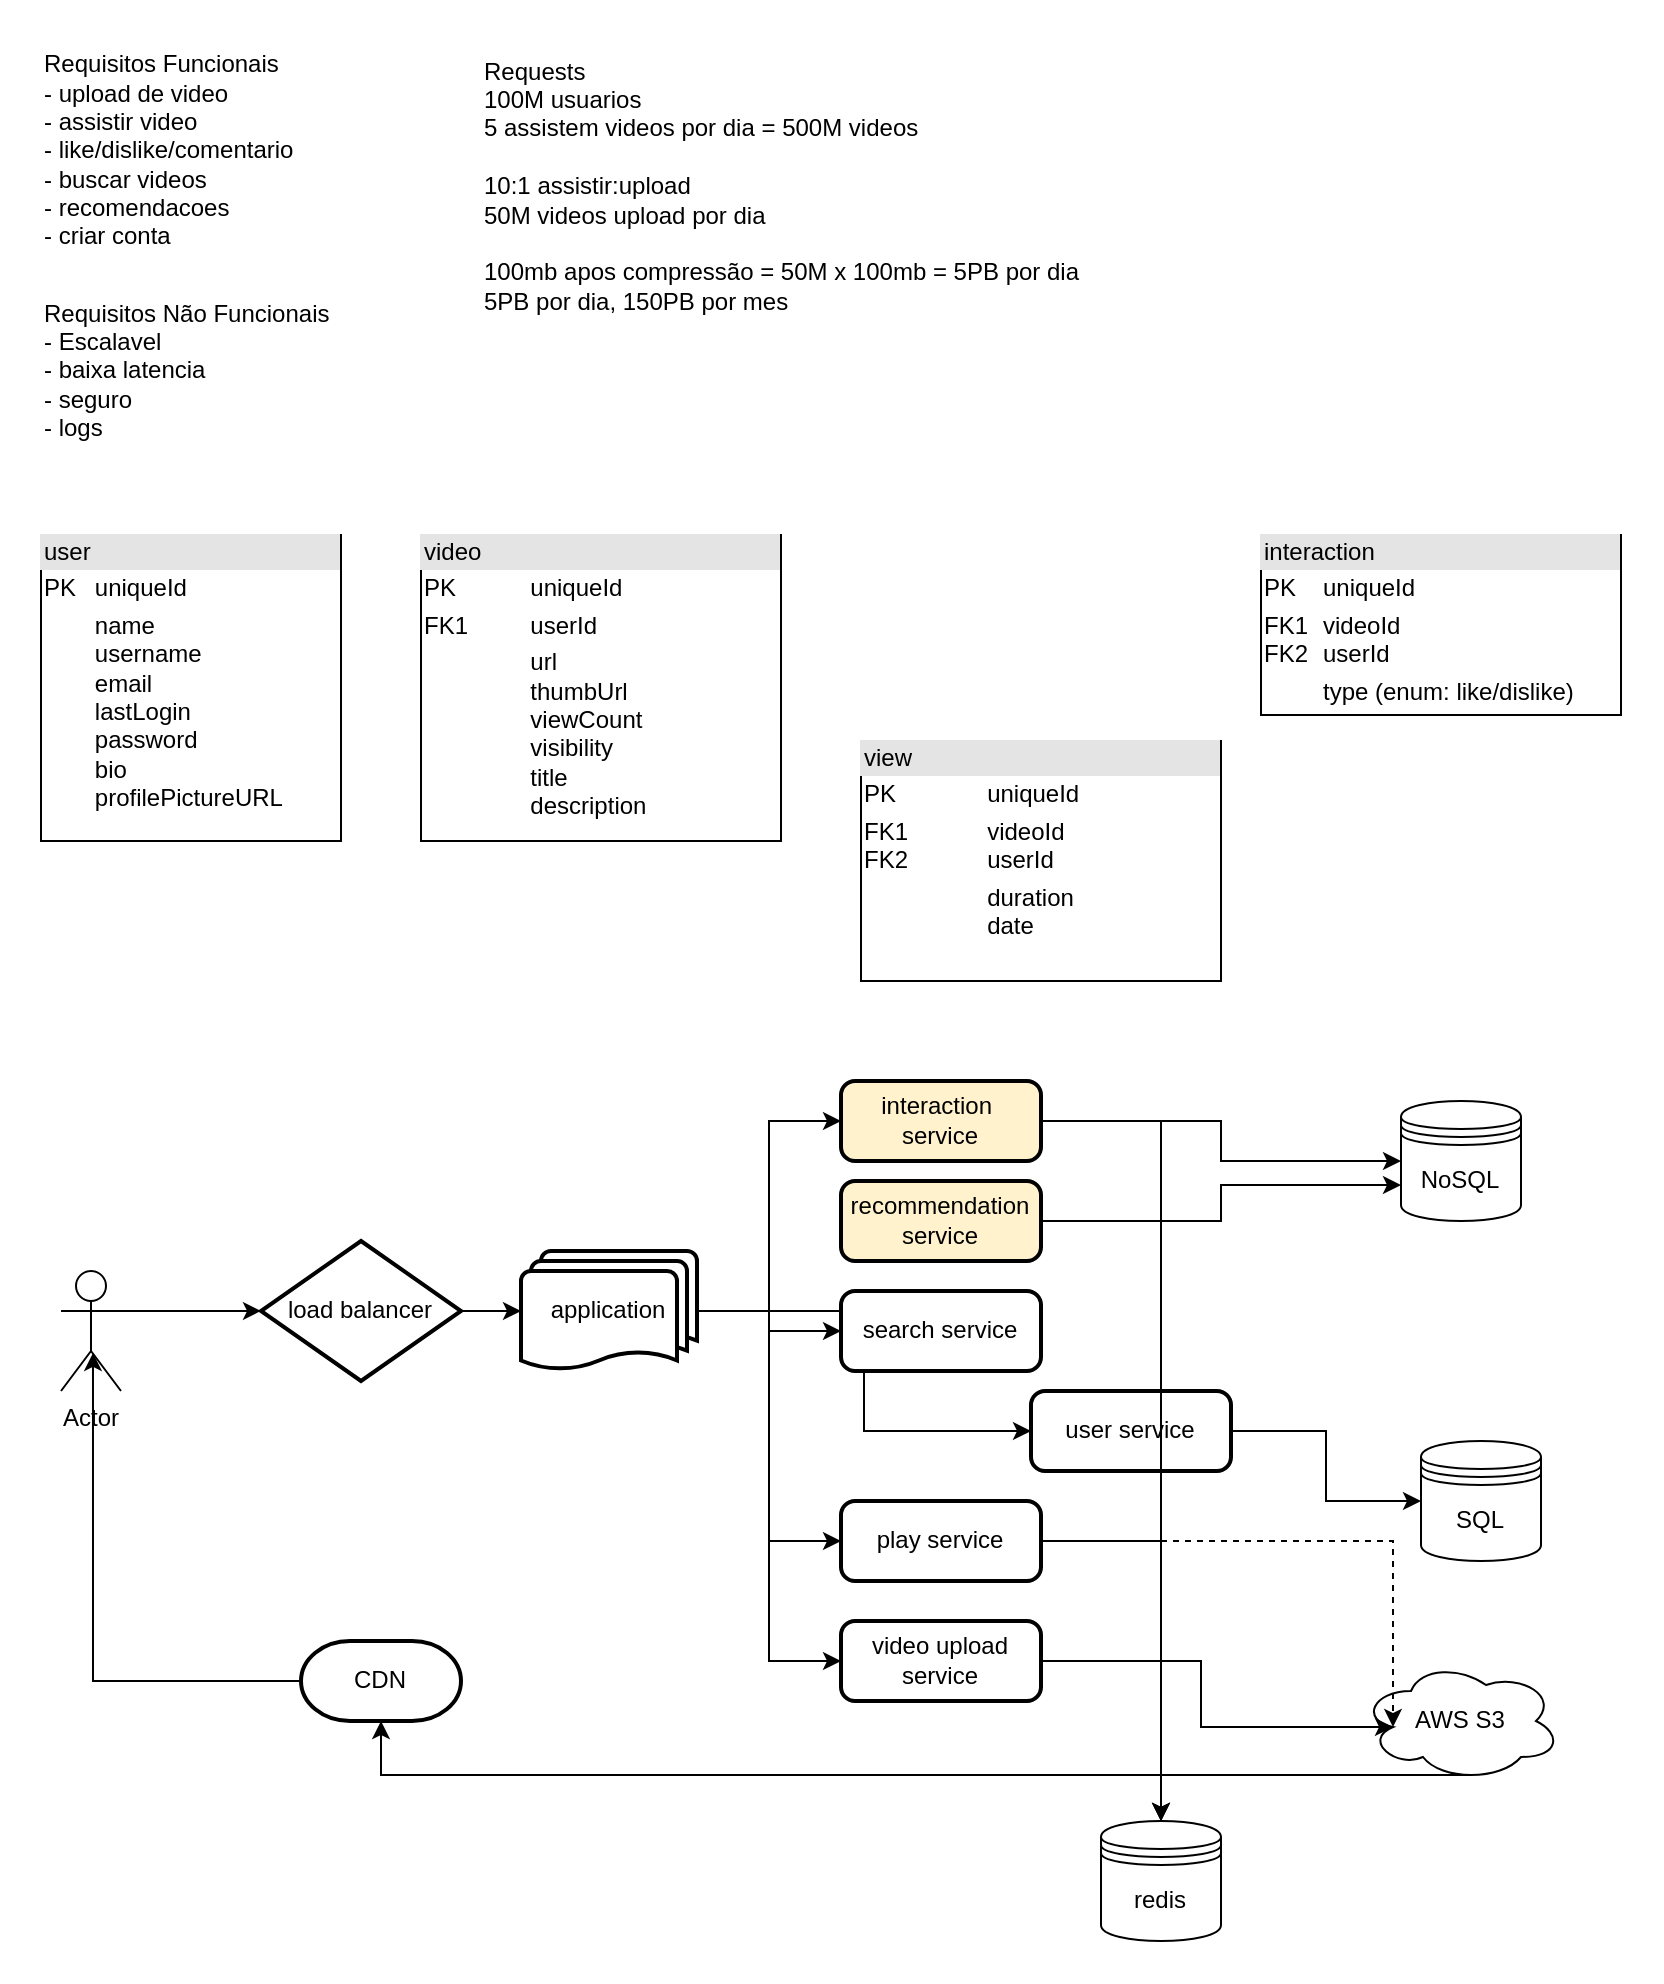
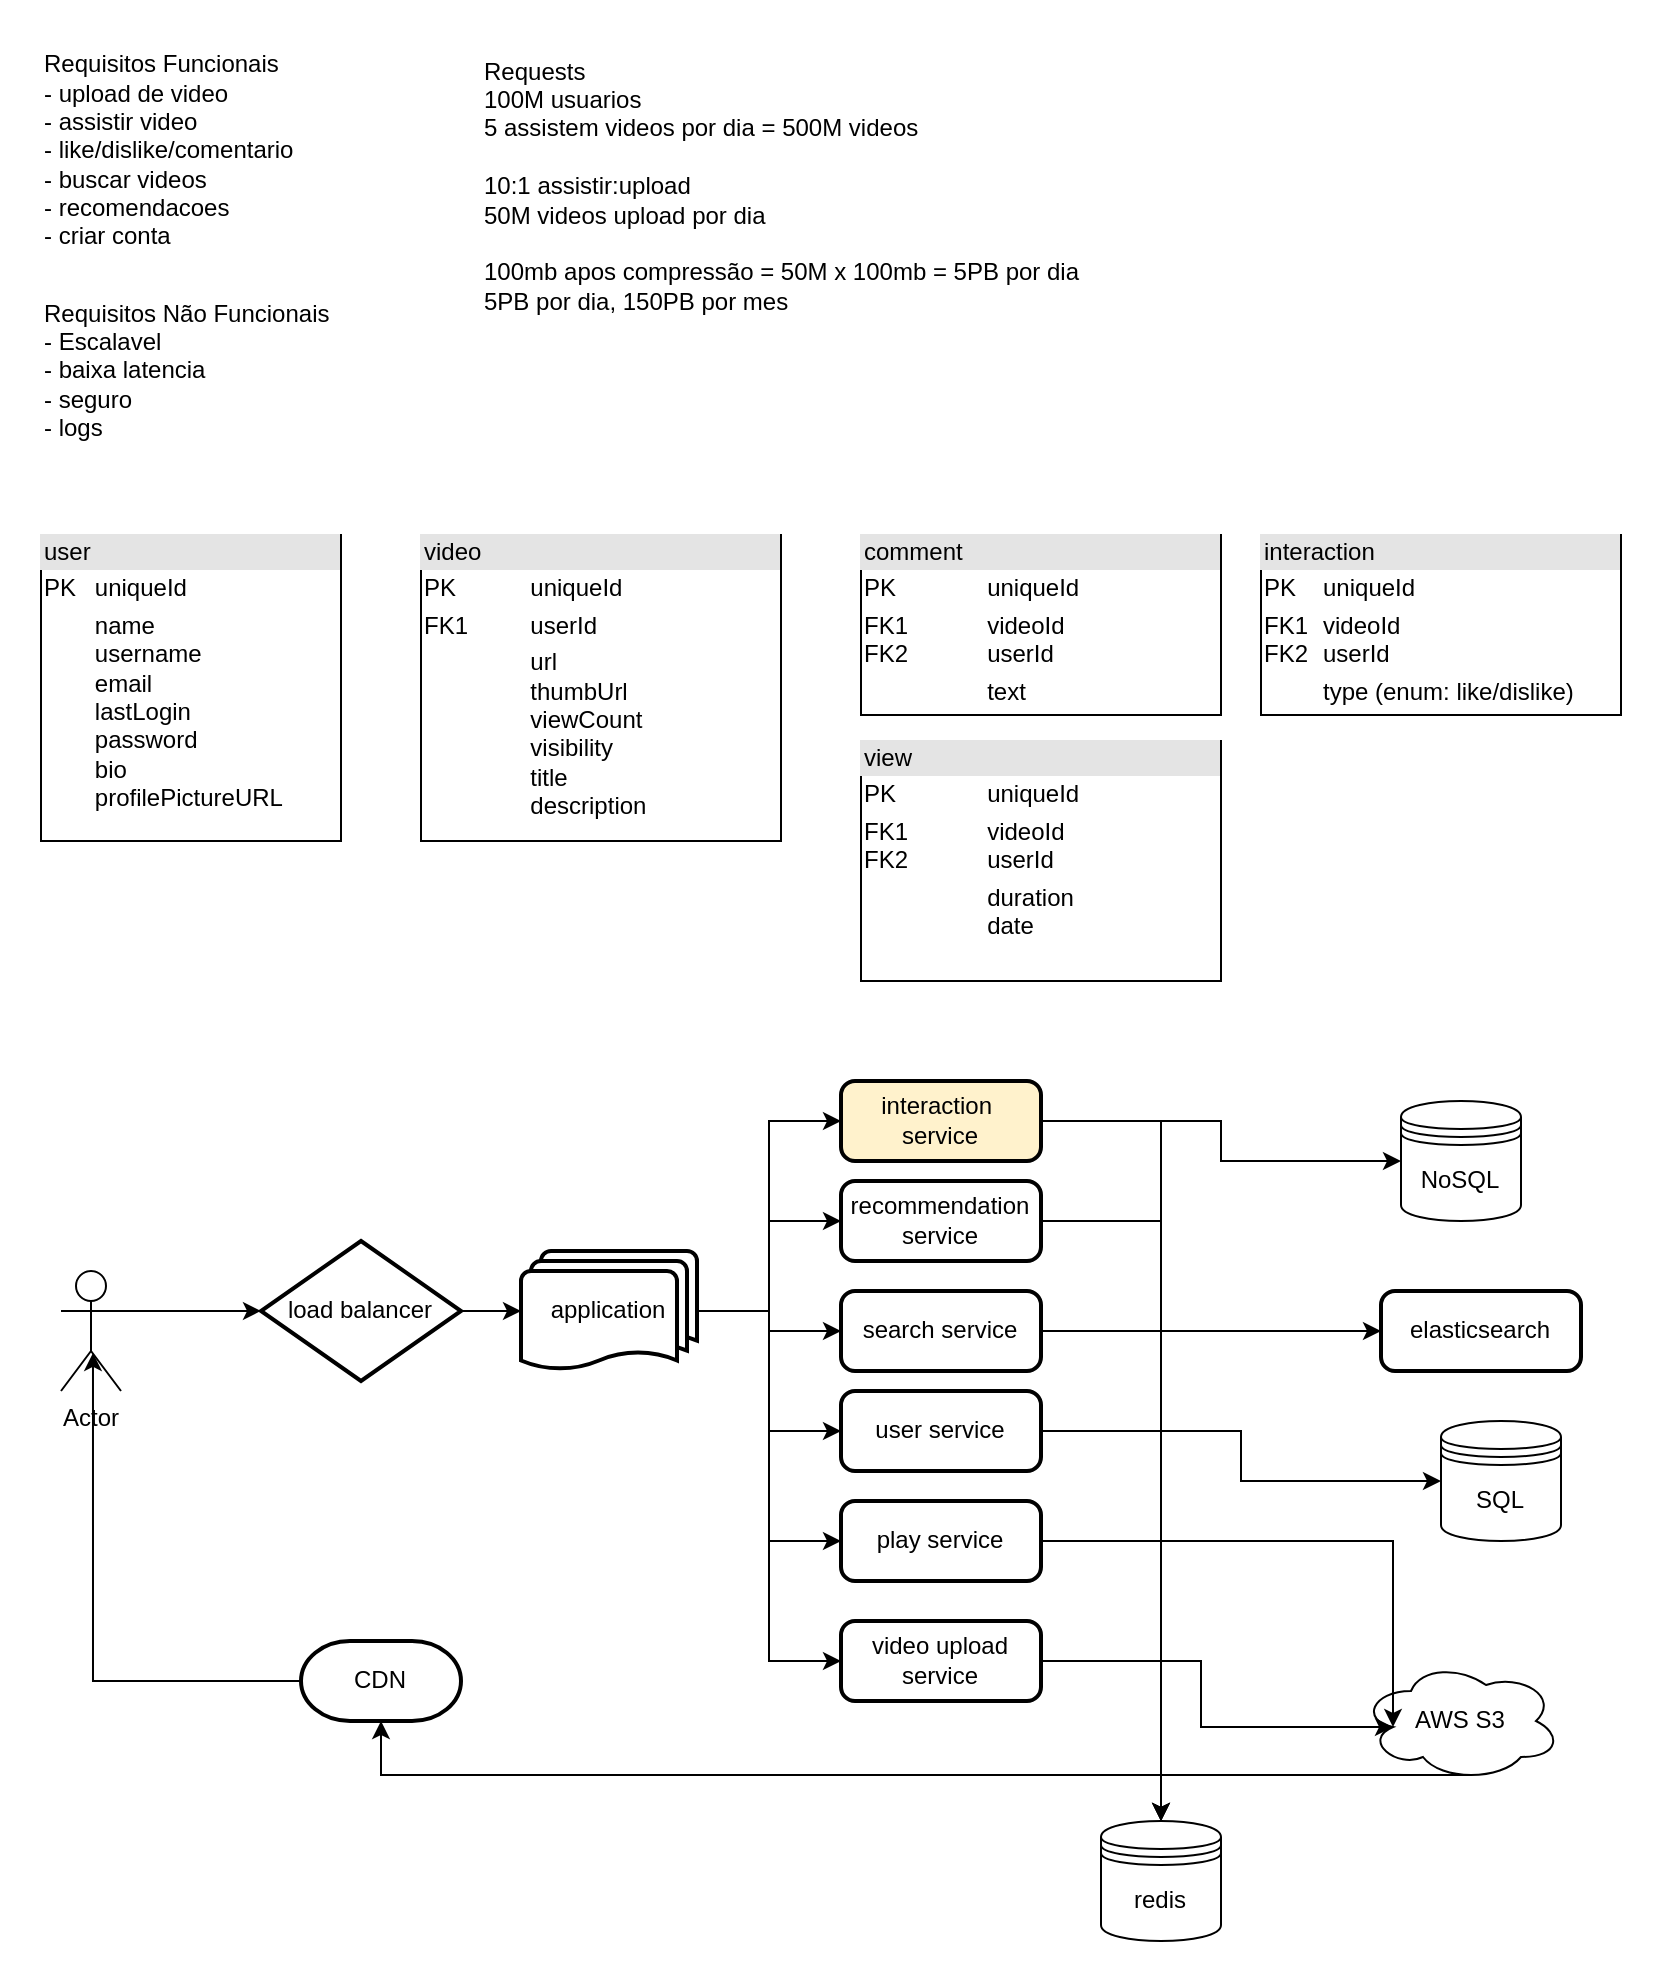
node "comment PK uniqueId FK1 FK2 videoId userId text": added
edge "recommendation service" -> "NoSQL": removed
edge "application" -> "recommendation service": added
node "recommendation service": fillcolor #fff2cc -> #ffffff
edge "search service" -> "elasticsearch": added
node "elasticsearch": added
node "user service": moved (1131, 1431) -> (941, 1431)
node "SQL": moved (1481, 1501) -> (1501, 1481)
edge "play service" -> "AWS S3": style dashed -> solid
